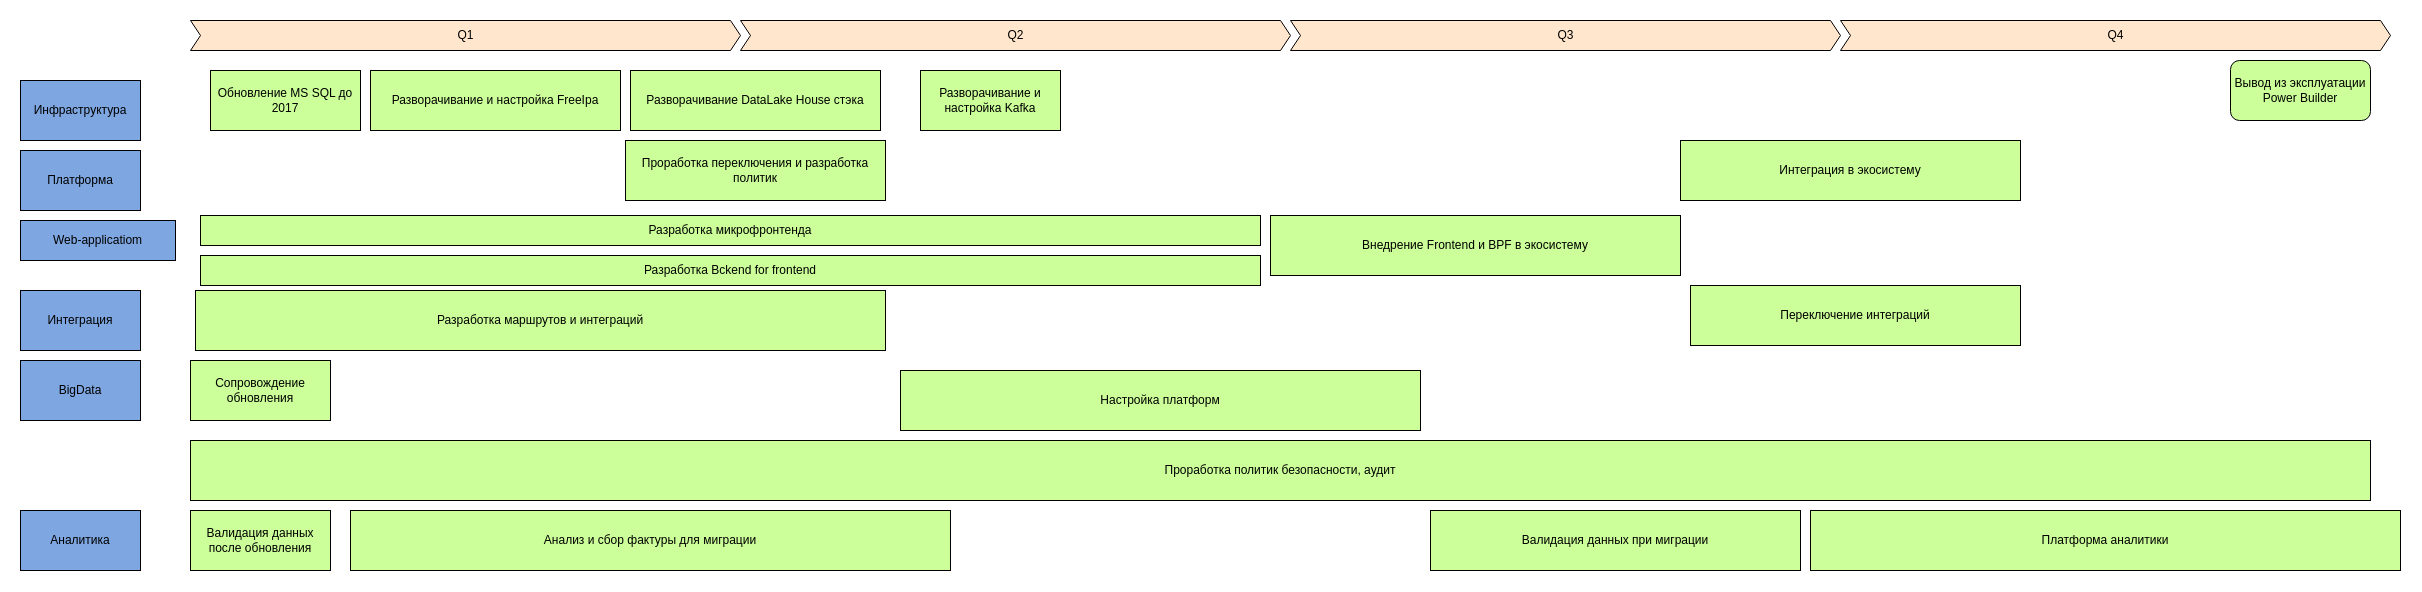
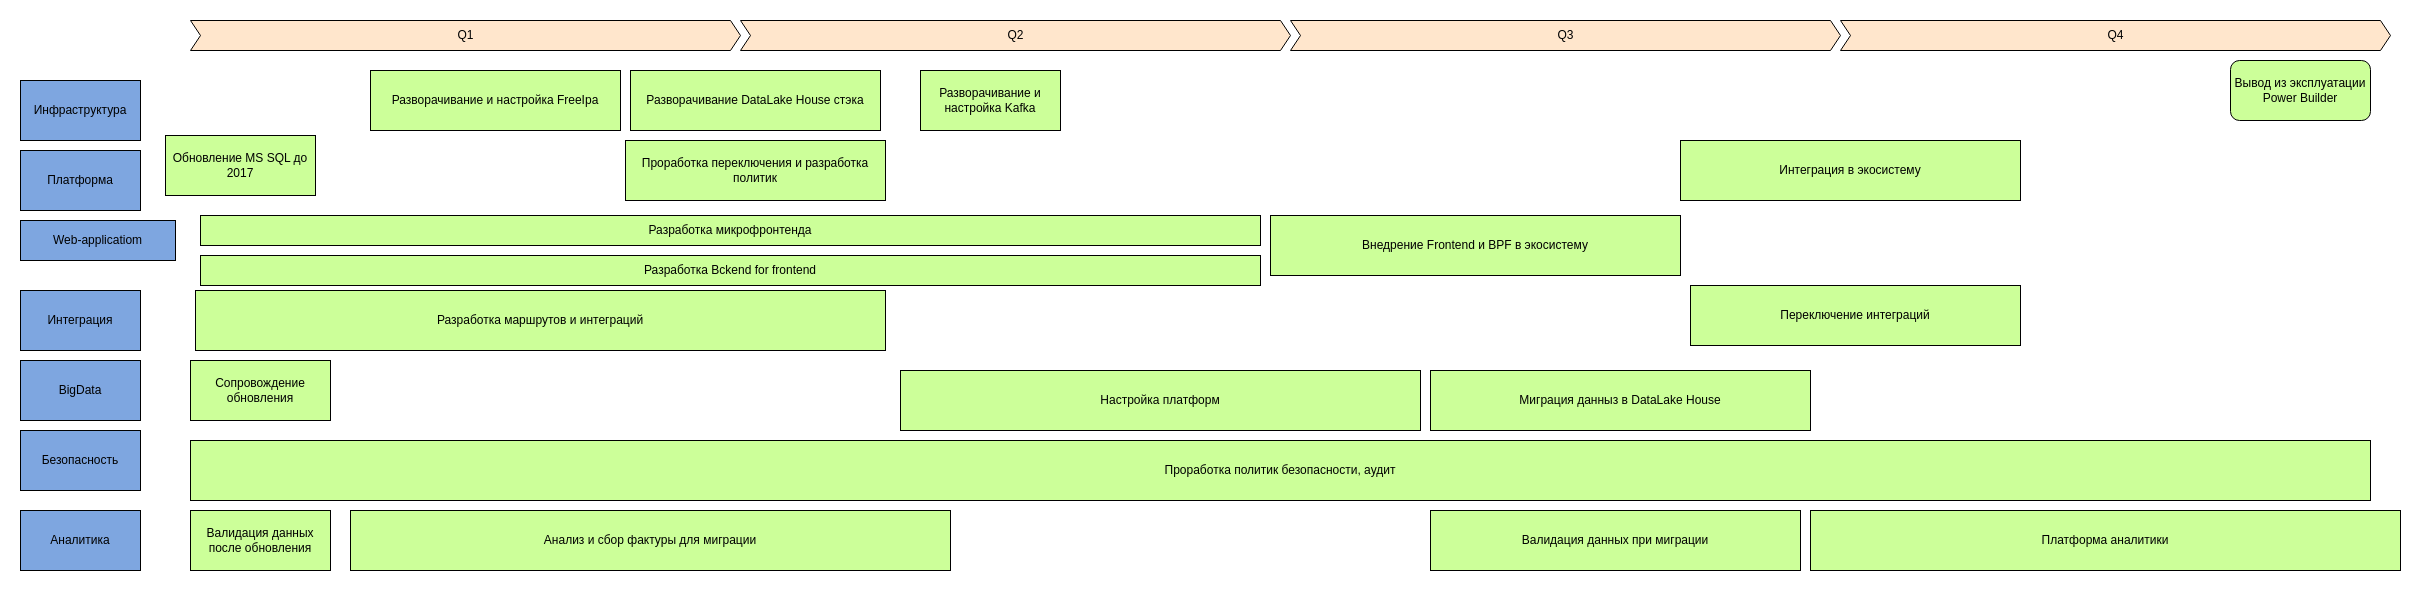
node "Обновление MS SQL до 2017": moved (286, 101) -> (241, 166)
node "Миграция данныз в DataLake House": added
node "Безопасность": added
